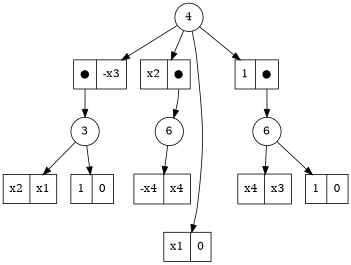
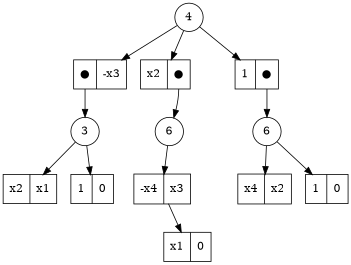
edge "4" -> "x1": now "-x4" -> "x1"
node "-x4": text "x4" -> "x3"
node "x4": text "x3" -> "x2"
